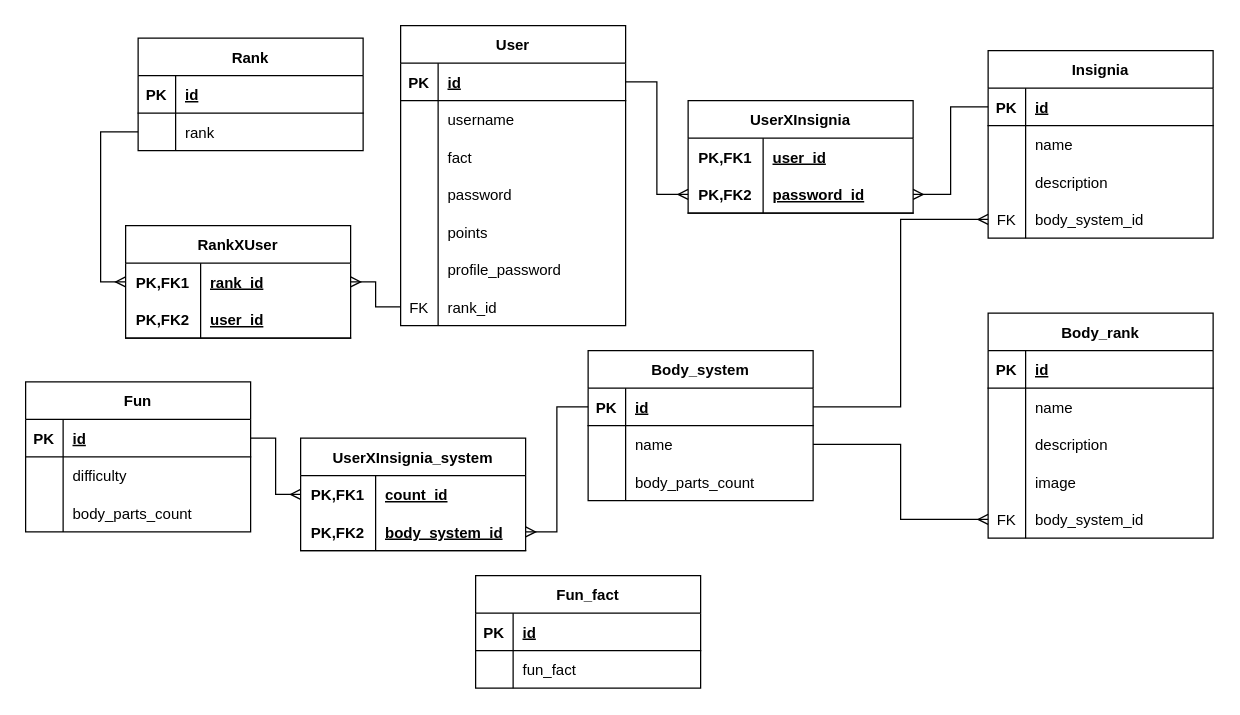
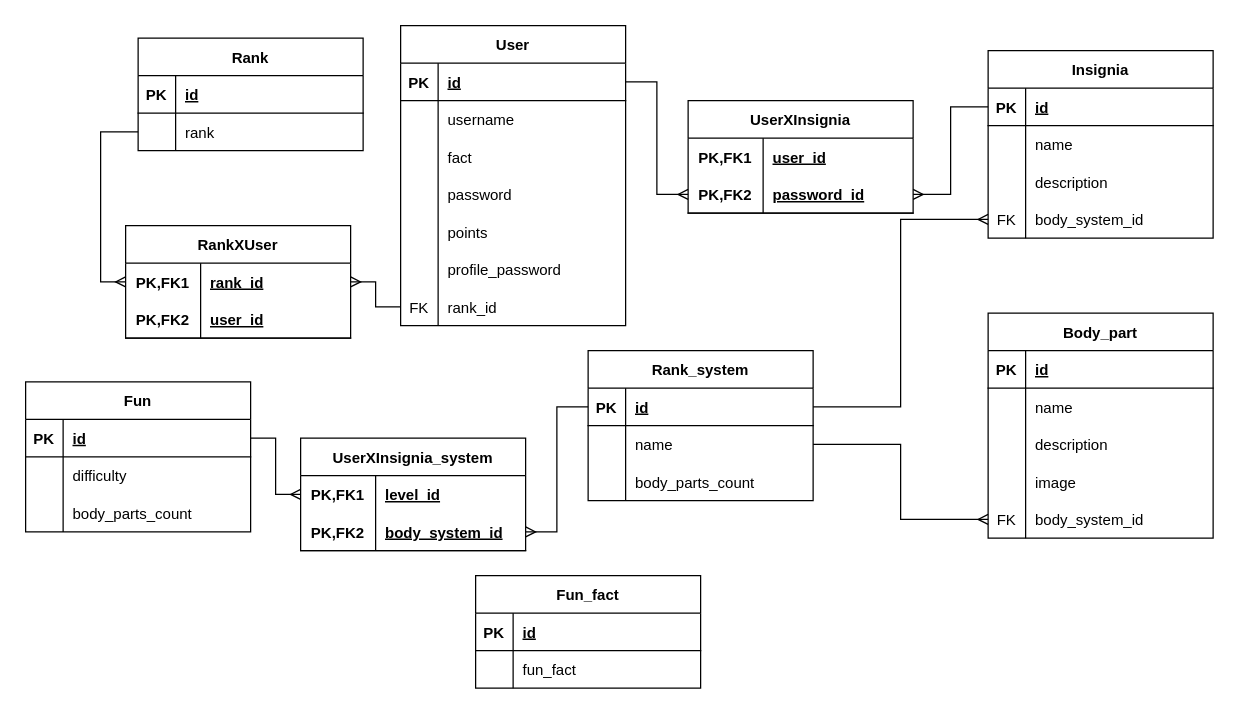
node "Body_rank": label "Body_rank" -> "Body_part"
node "Body_system": label "Body_system" -> "Rank_system"
node "count_id": label "count_id" -> "level_id"
